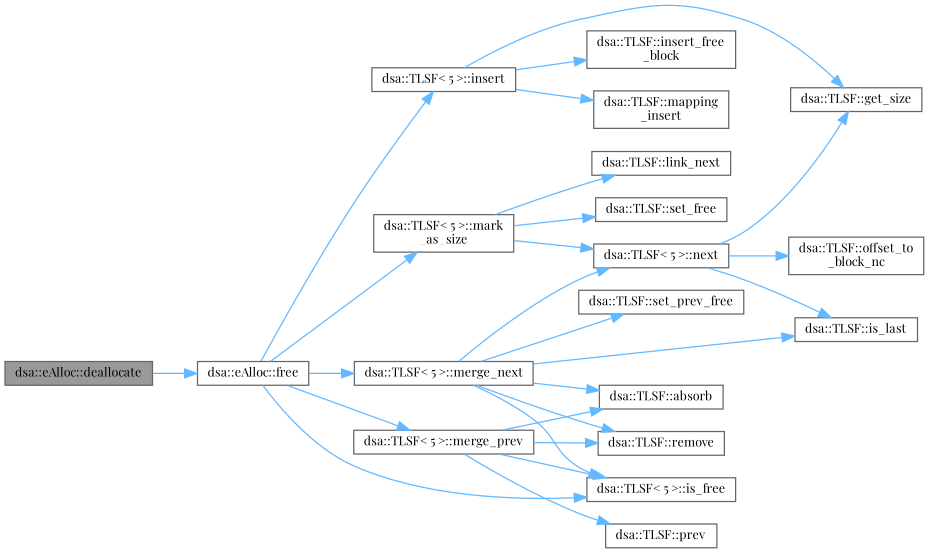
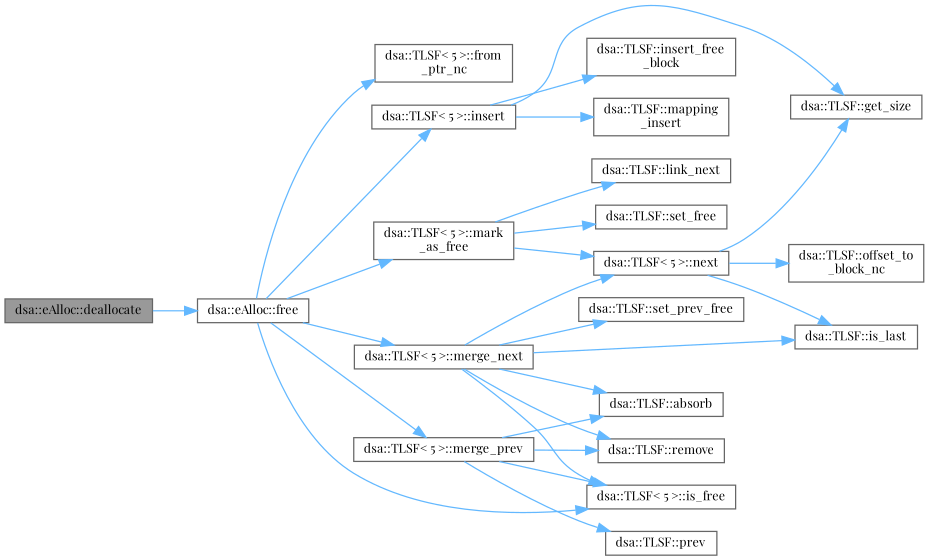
node "dsa::TLSF< 5 >::from _ptr_nc": added
node "dsa::TLSF< 5 >::mark _as_size": label "dsa::TLSF< 5 >::mark _as_size" -> "dsa::TLSF< 5 >::mark _as_free"
